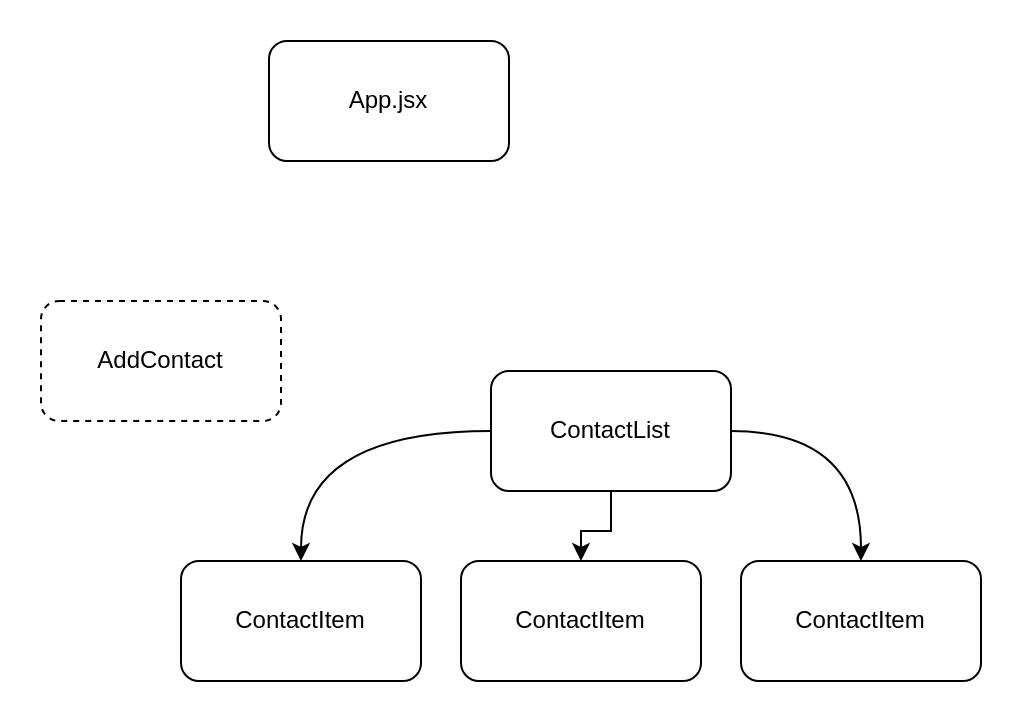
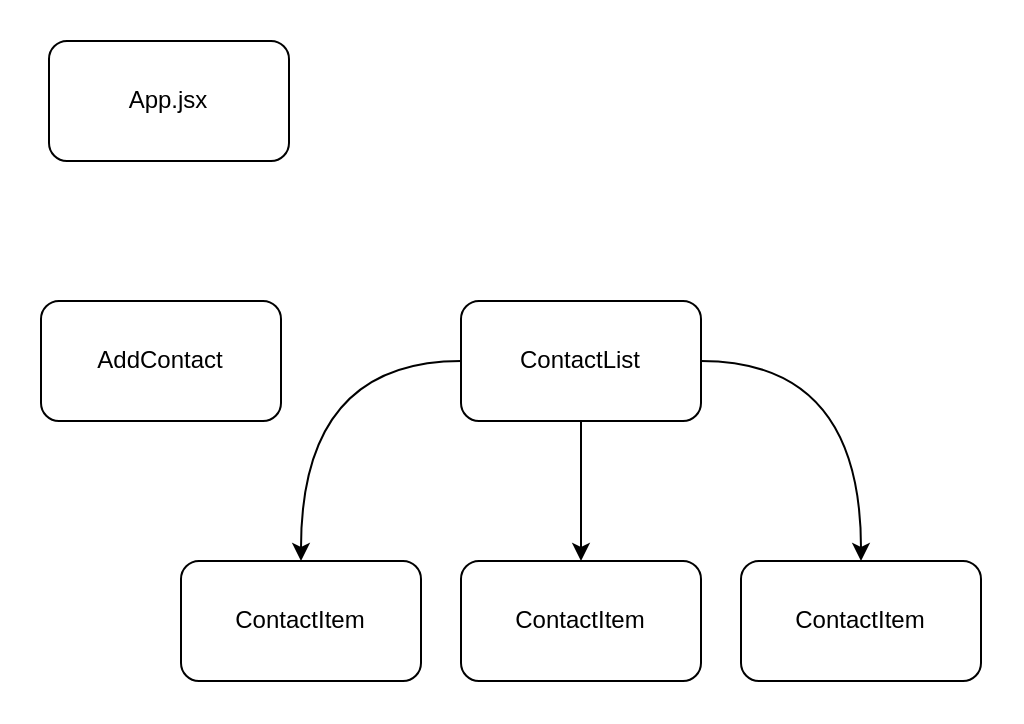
node "App.jsx": moved (389, 101) -> (169, 101)
node "AddContact": style dashed -> solid
node "ContactList": moved (611, 431) -> (581, 361)
